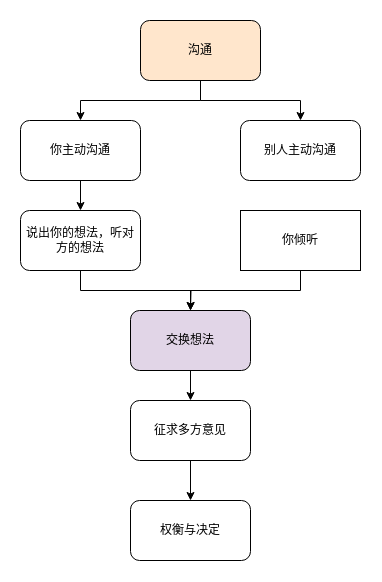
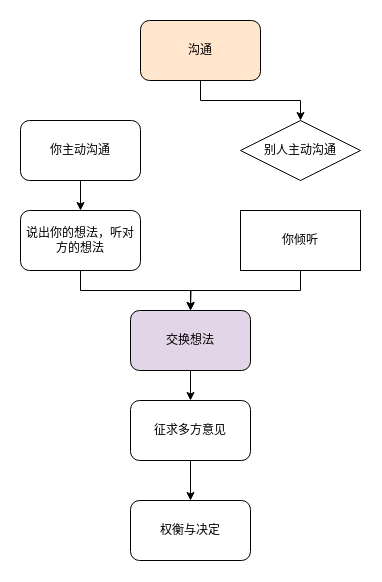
edge "沟通" -> "你主动沟通": removed
node "别人主动沟通": shape rounded rectangle -> diamond
